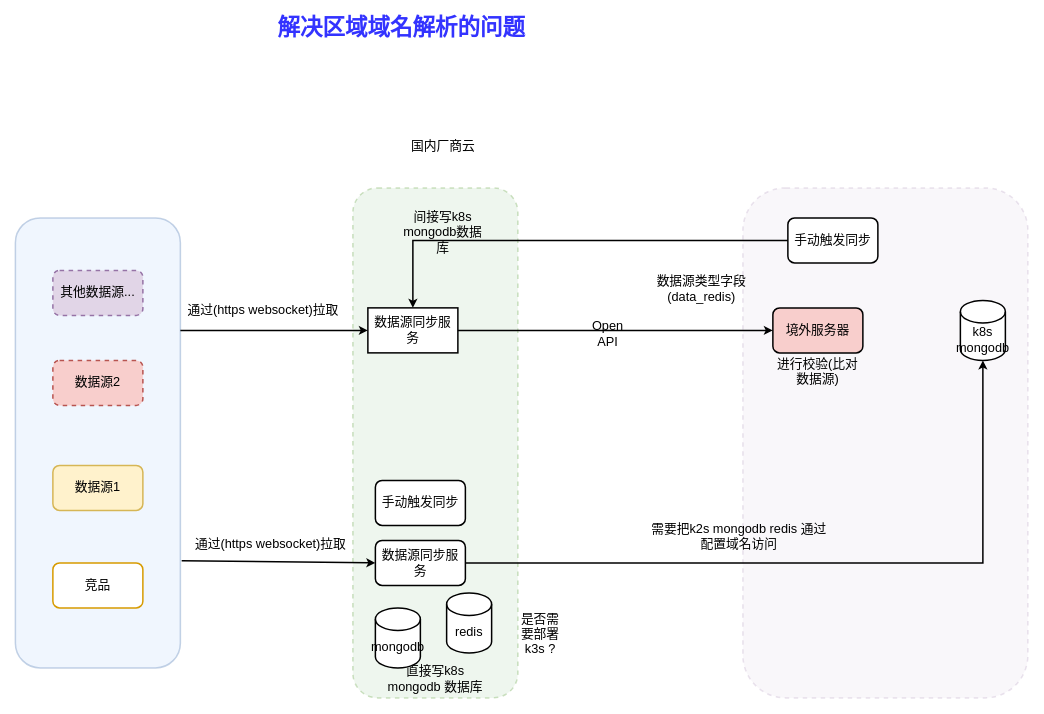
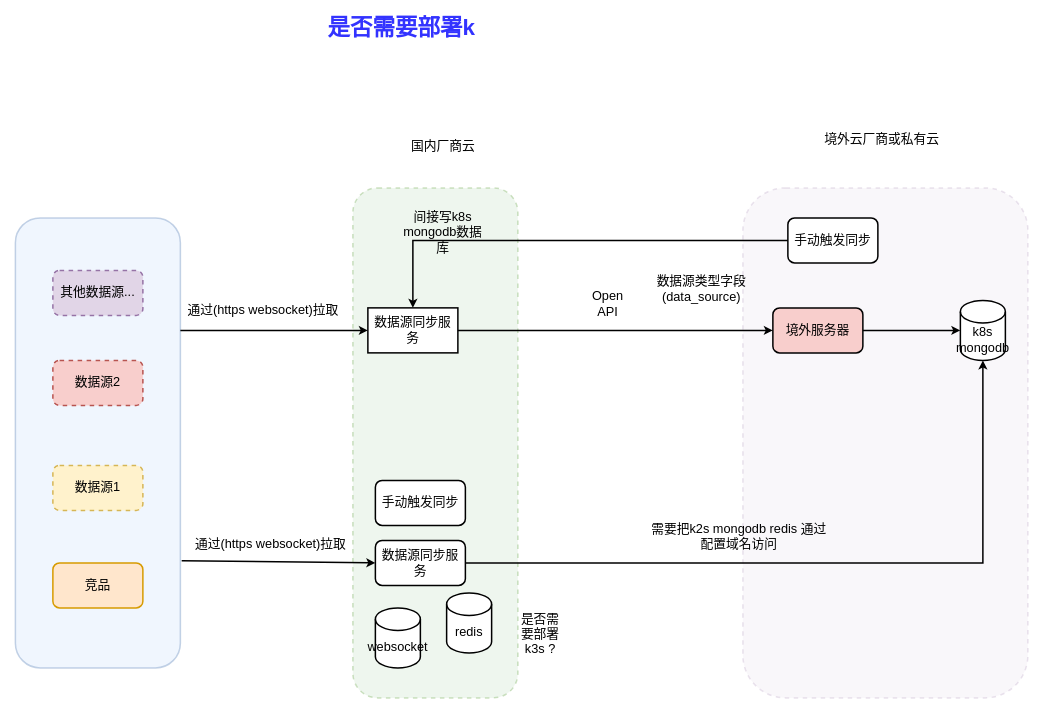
node "解决区域域名解析的问题": label "解决区域域名解析的问题" -> "是否需要部署k"
node "境外云厂商或私有云": added
node "数据源类型字段(data_redis)": label "数据源类型字段(data_redis)" -> "数据源类型字段(data_source)"
edge "境外服务器" -> "k8smongodb": added
node "Open API": moved (608, 334) -> (608, 304)
node "进行校验(比对数据源)": removed
node "数据源1": style solid -> dashed
node "竞品": fillcolor #ffffff -> #ffe6cc
node "mongodb": label "mongodb" -> "websocket"
node "直接写k8s mongodb 数据库": removed
